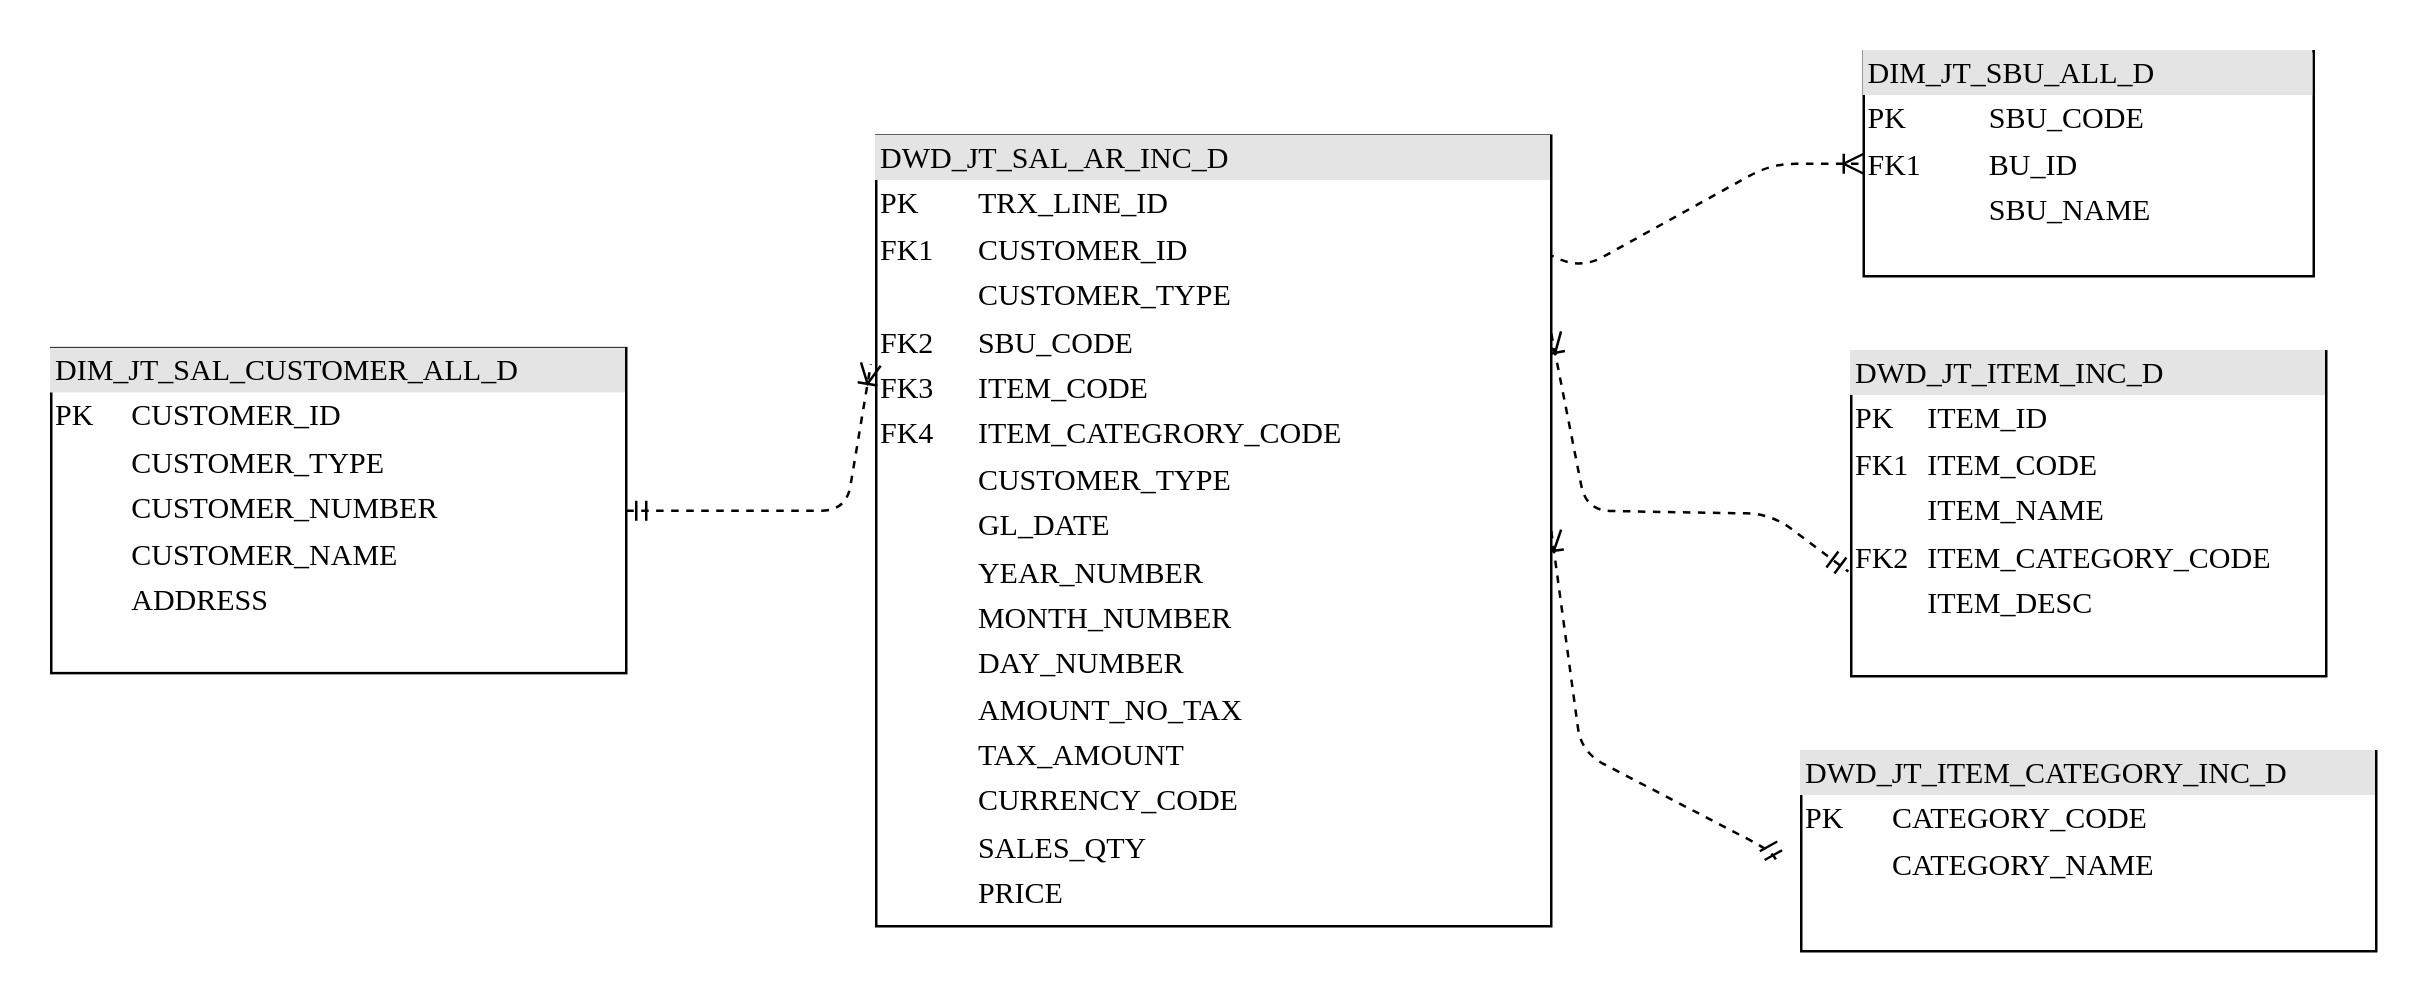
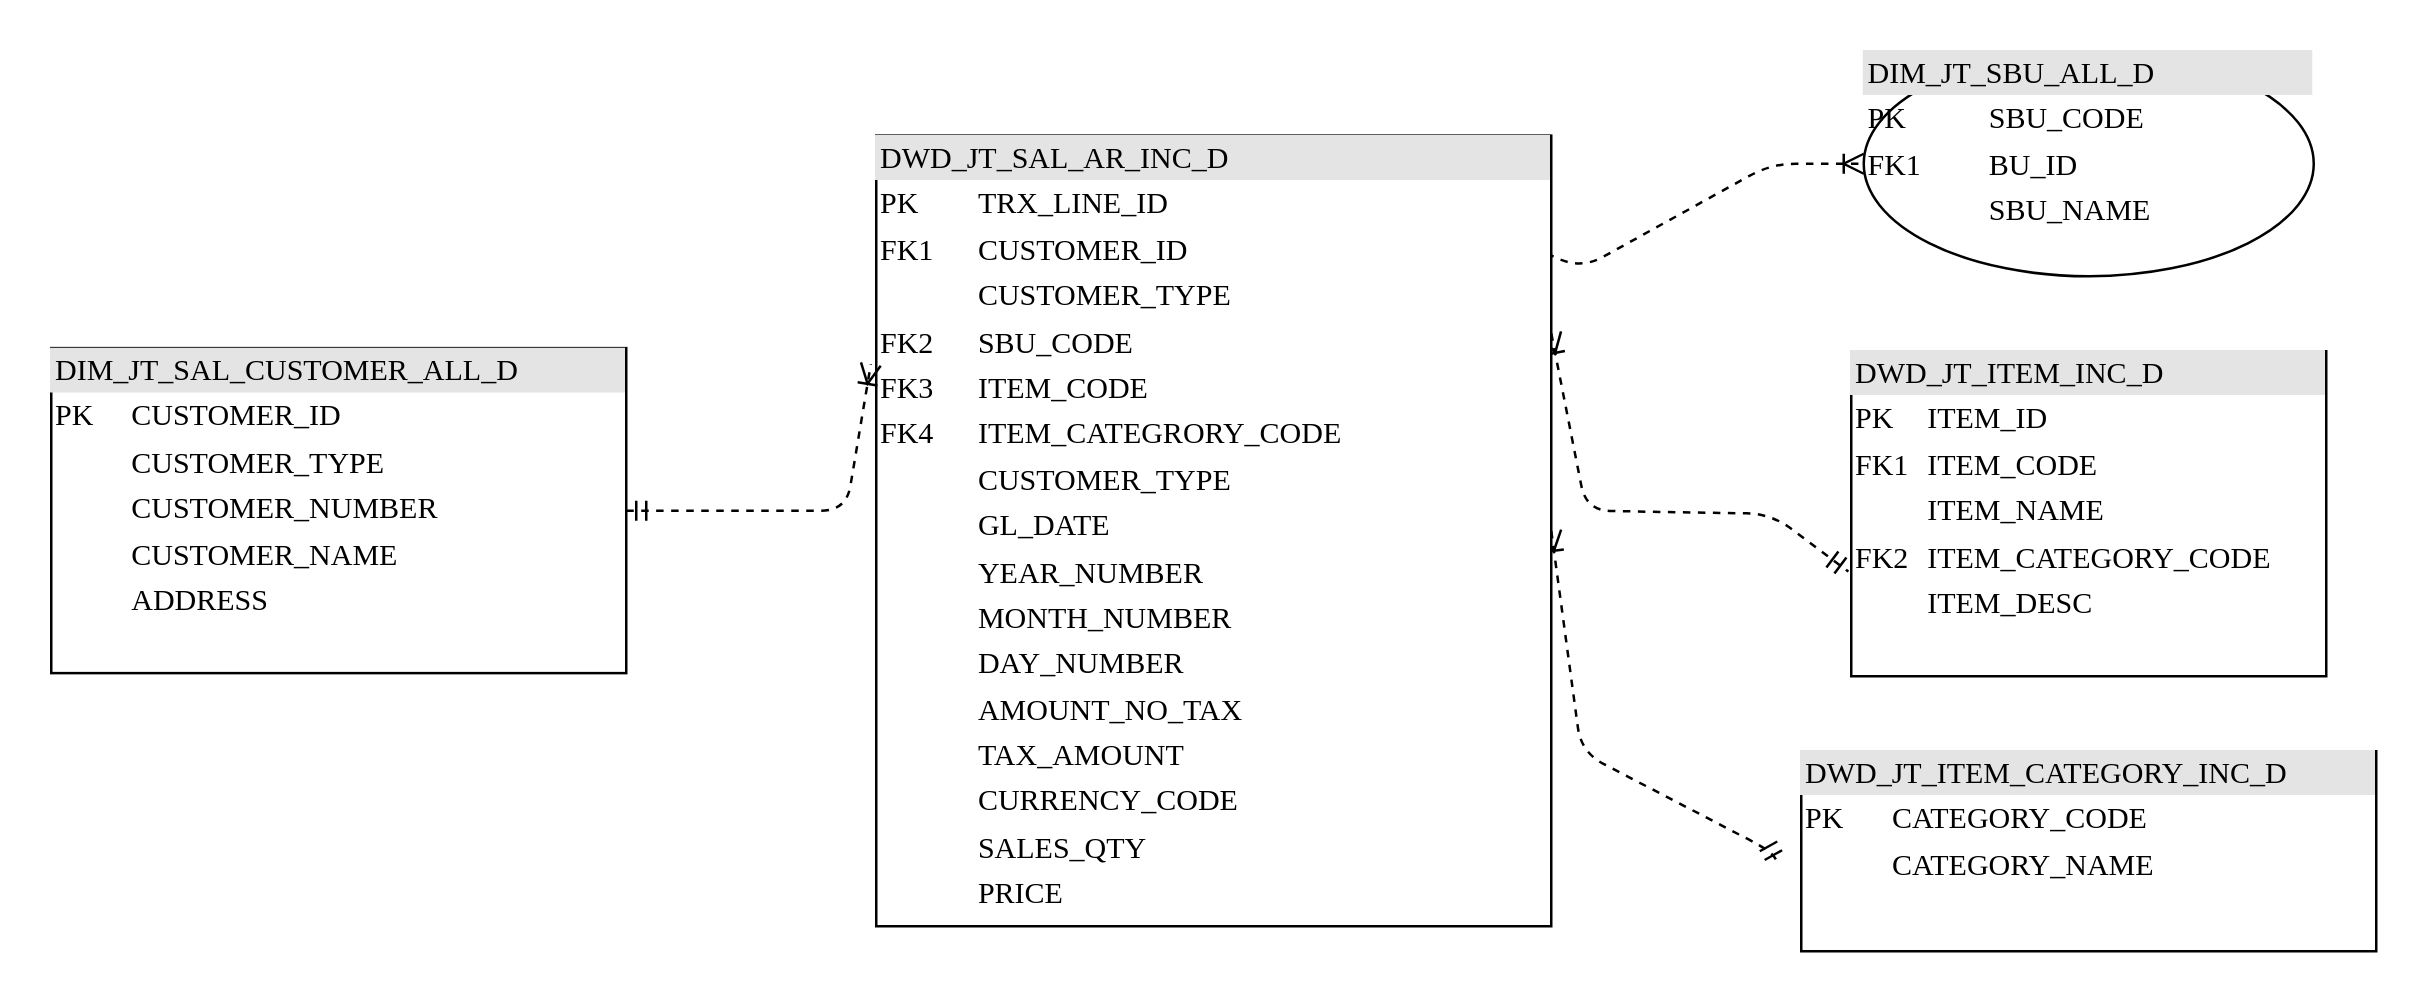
node "DIM_JT_SBU_ALL_D PK SBU_CODE FK1 BU_ID SBU_NAME": shape rectangle -> ellipse
